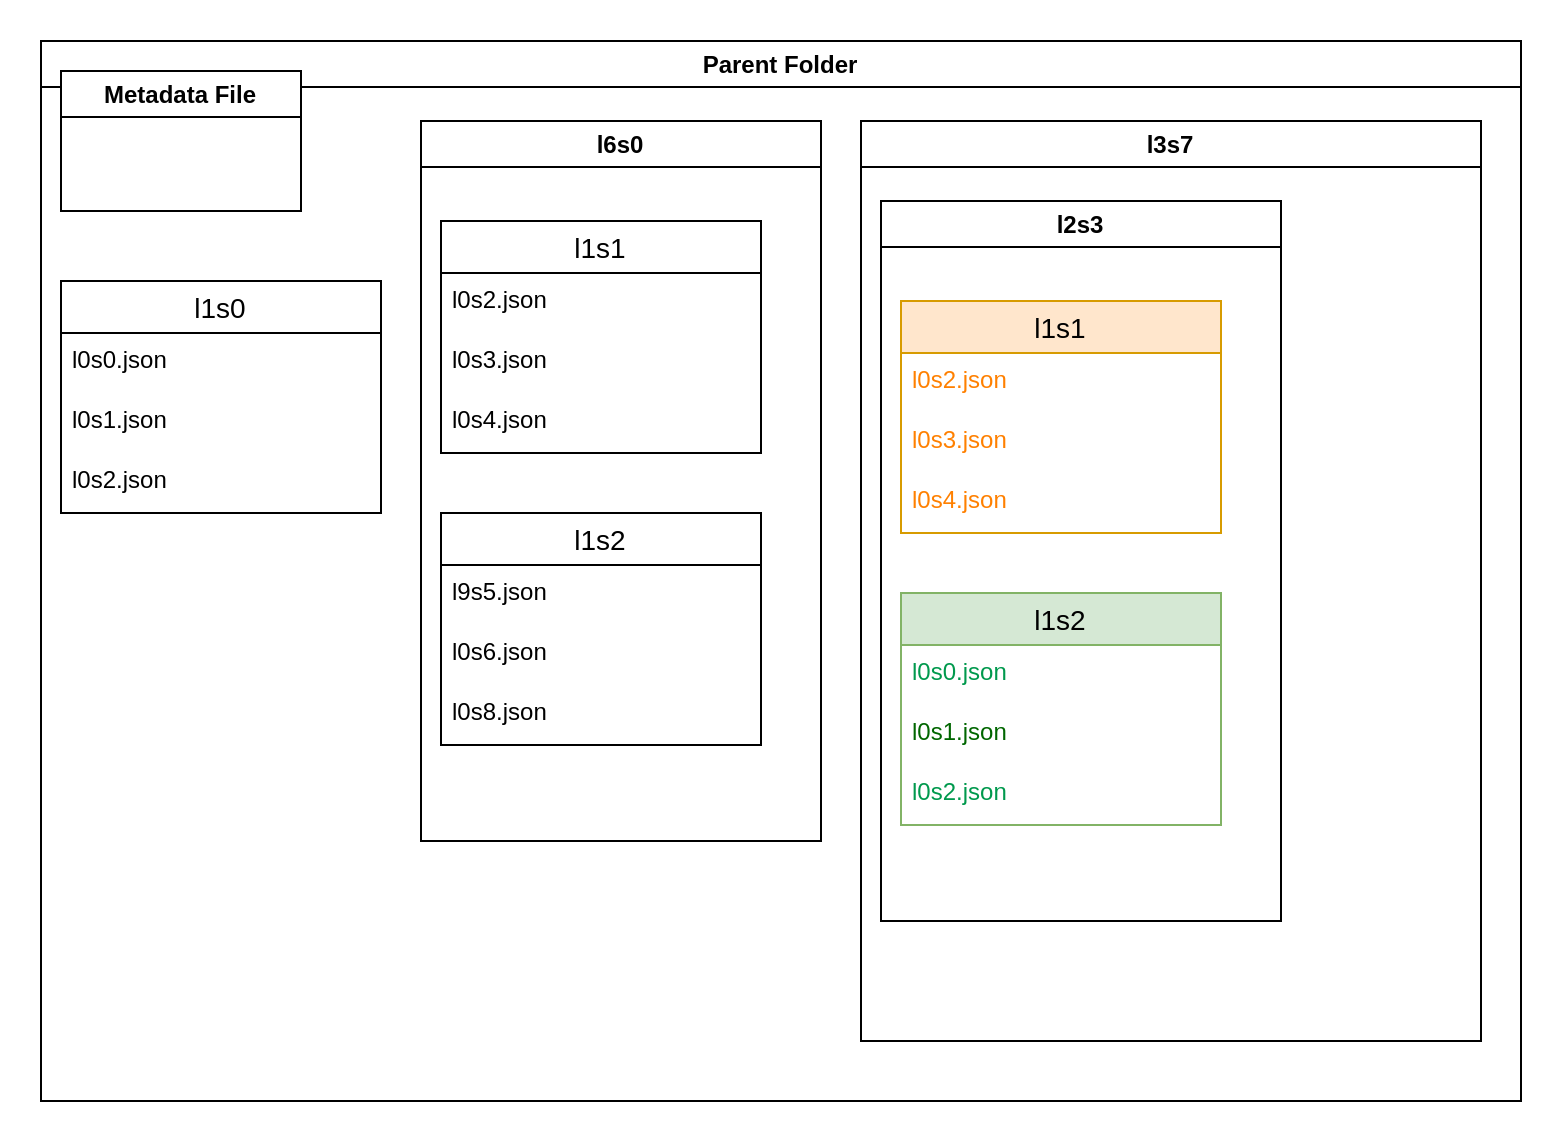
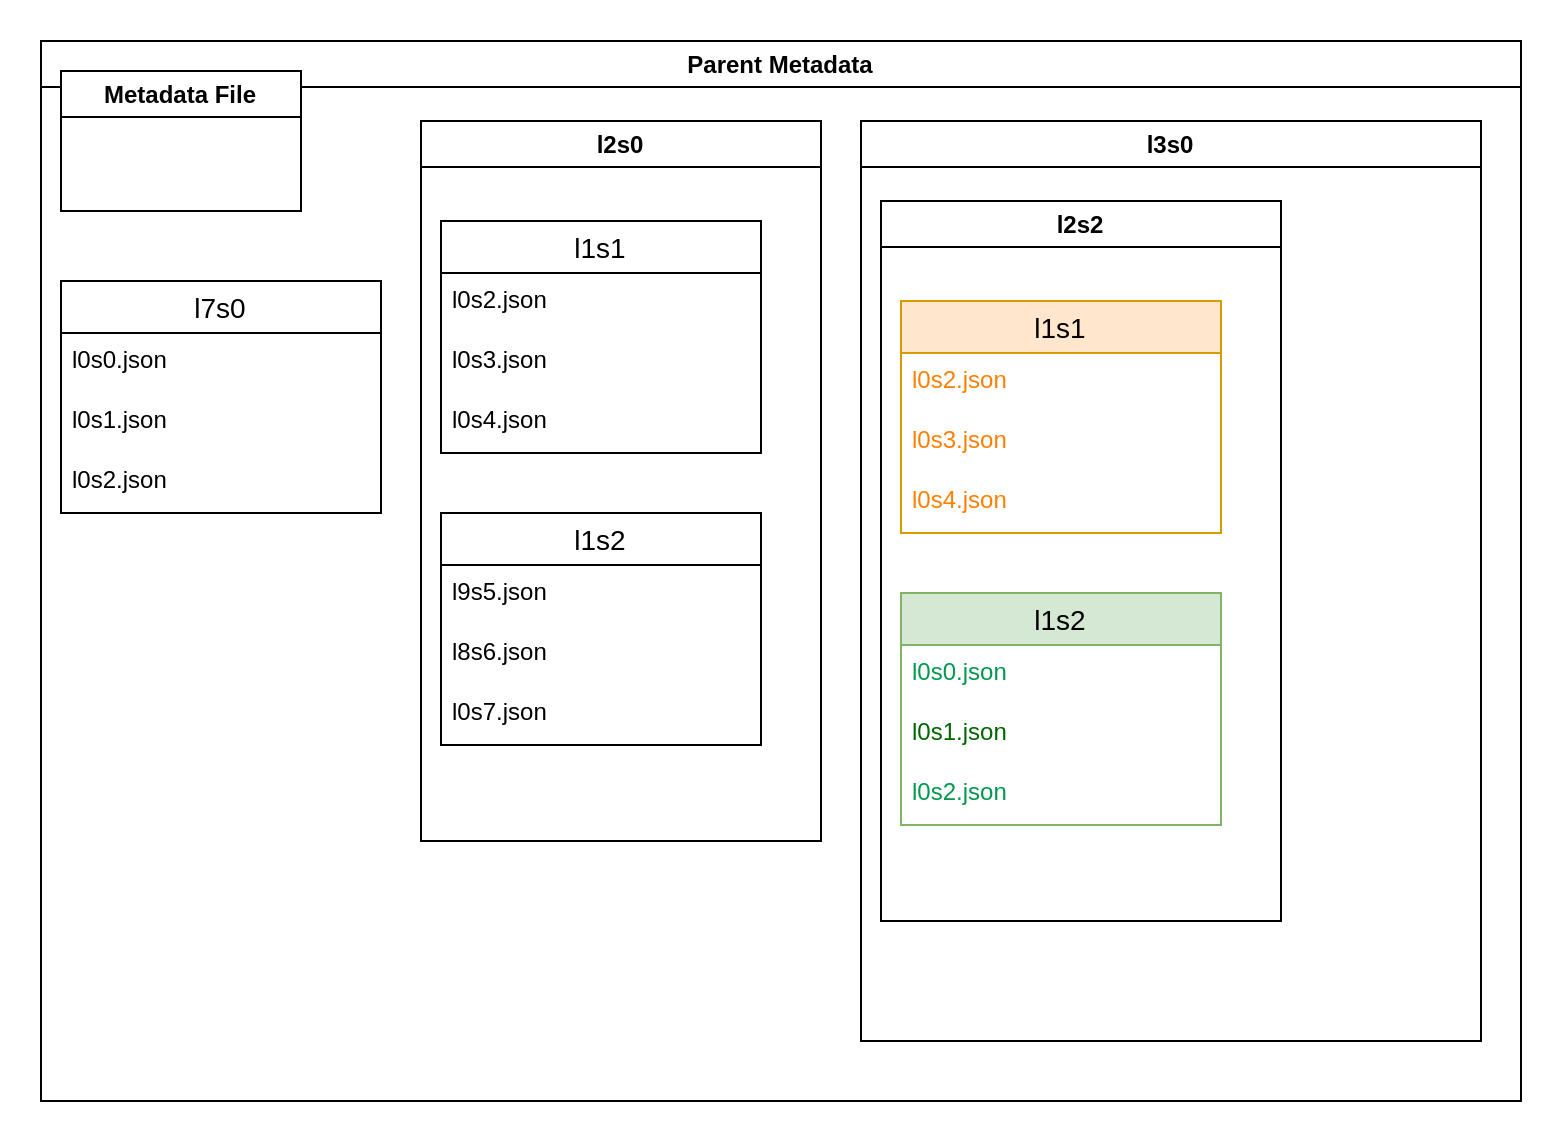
node "Parent Folder": label "Parent Folder" -> "Parent Metadata"
node "l6s0": label "l6s0" -> "l2s0"
node "l3s7": label "l3s7" -> "l3s0"
node "l2s3": label "l2s3" -> "l2s2"
node "l1s0": label "l1s0" -> "l7s0"
node "l0s6.json": label "l0s6.json" -> "l8s6.json"
node "l0s8.json": label "l0s8.json" -> "l0s7.json"
